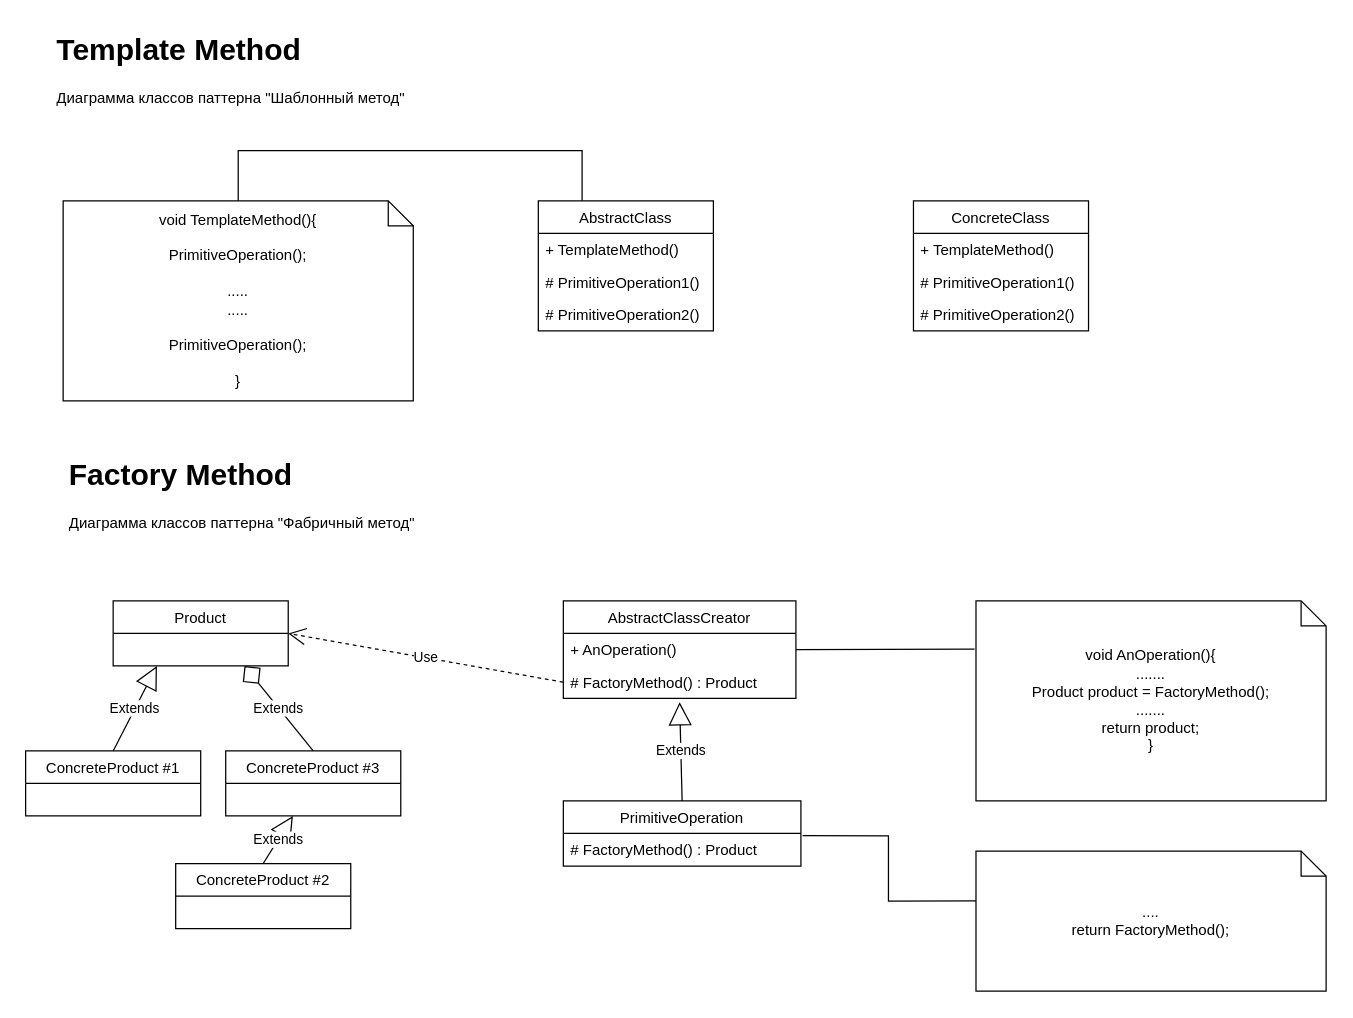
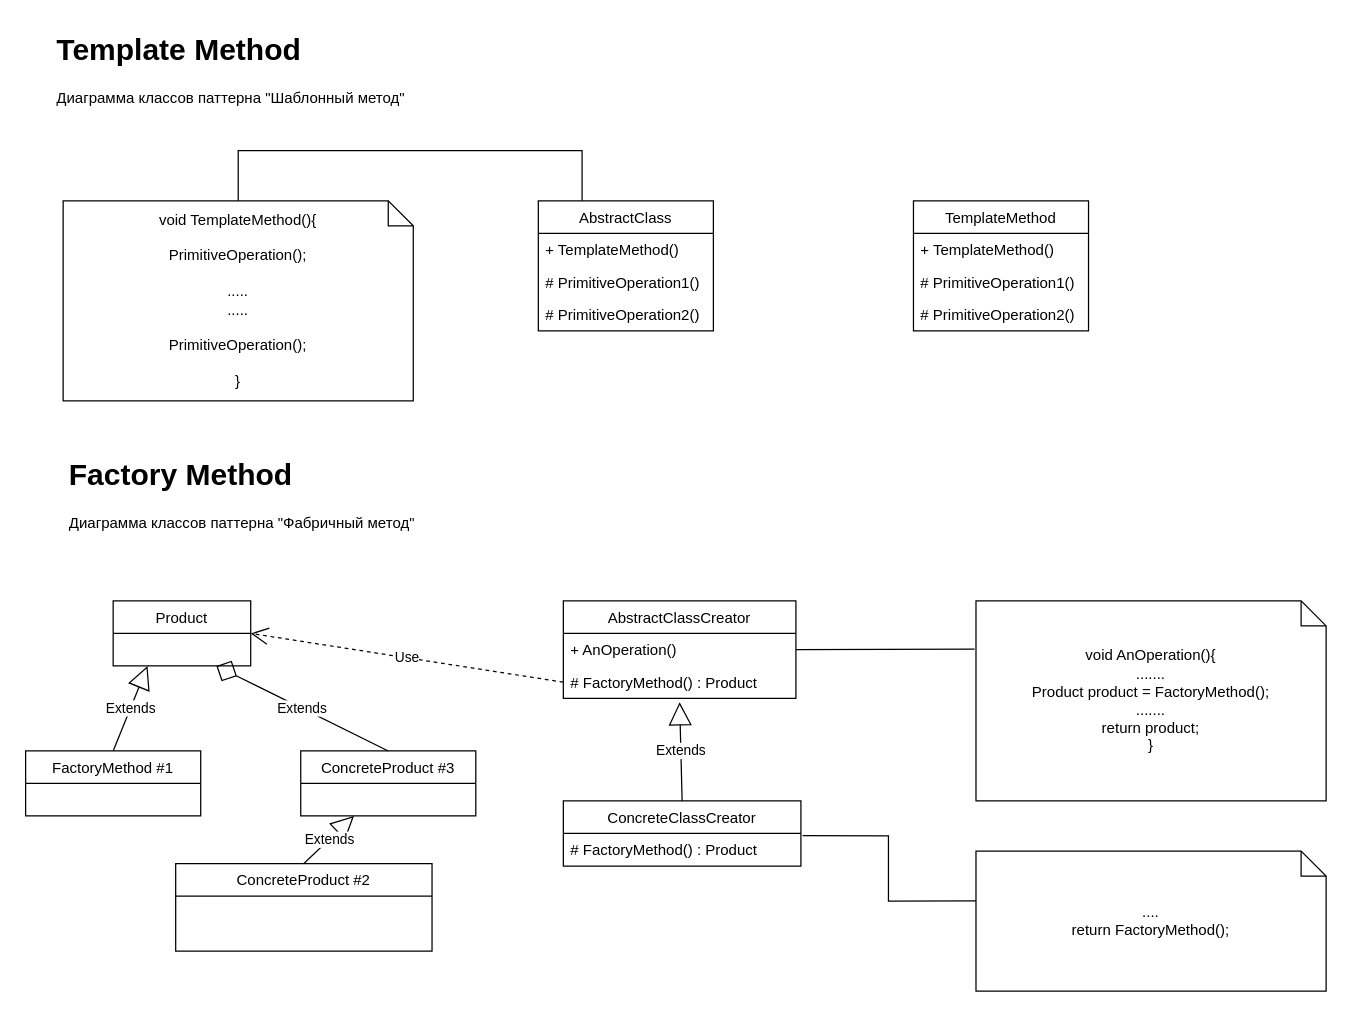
node "ConcreteClass": label "ConcreteClass" -> "TemplateMethod"
node "Product": size 175x65 -> 138x65
node "ConcreteProduct #1": label "ConcreteProduct #1" -> "FactoryMethod #1"
node "ConcreteProduct #3": moved (313, 783) -> (388, 783)
node "PrimitiveOperation": label "PrimitiveOperation" -> "ConcreteClassCreator"
node "ConcreteProduct #2": size 175x65 -> 256x88
